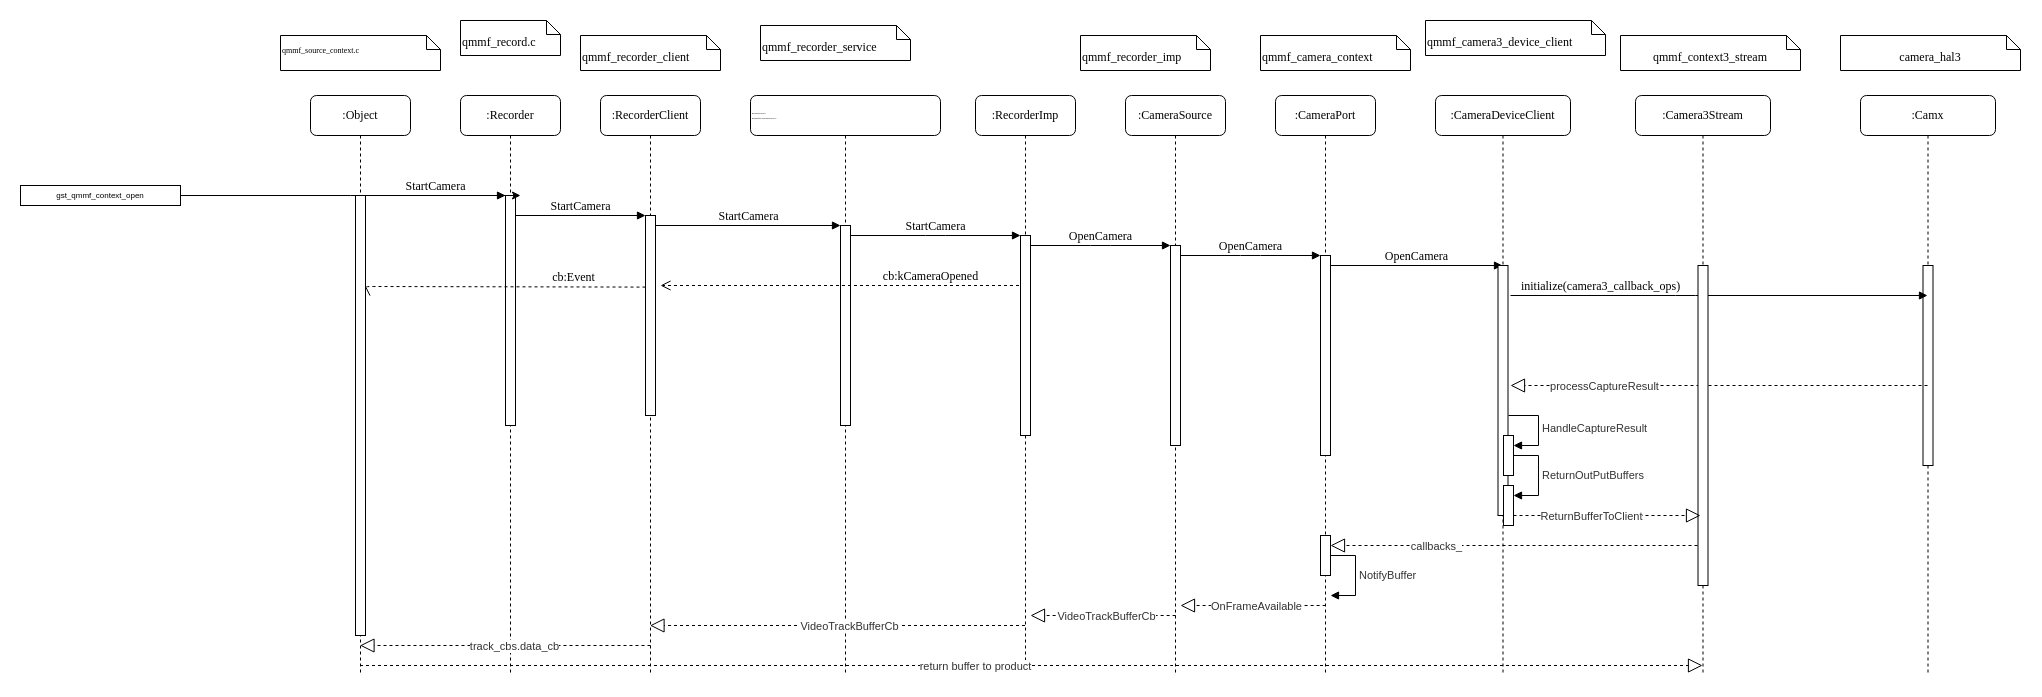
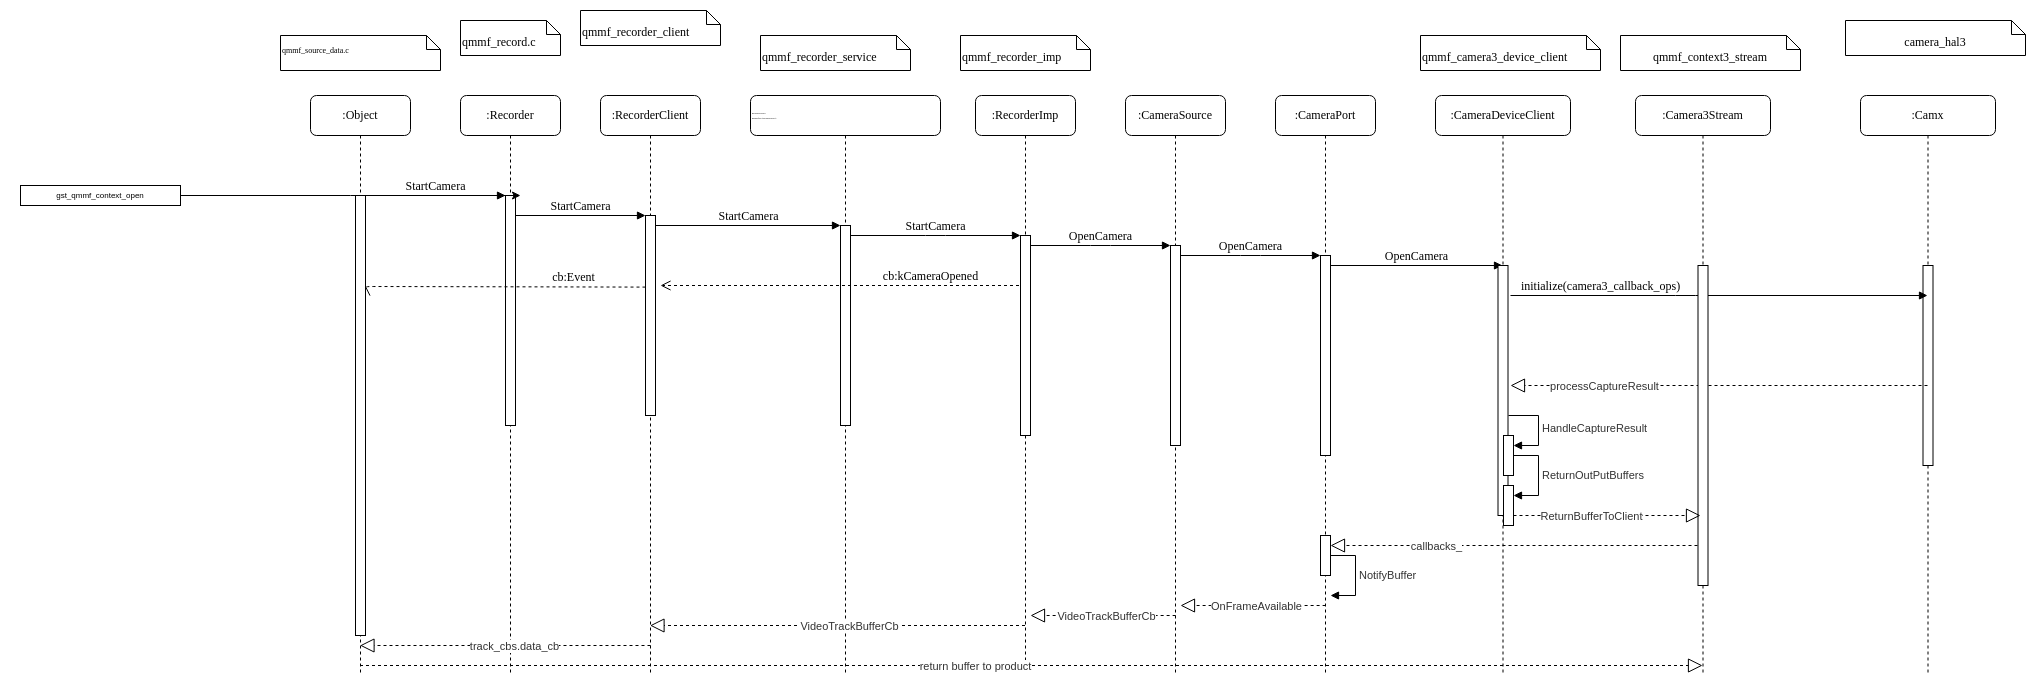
node "qmmf_camera3_device_client": moved (1516, 38) -> (1511, 53)
node "qmmf_source_context.c": label "qmmf_source_context.c" -> "qmmf_source_data.c"
node "qmmf_recorder_service": moved (836, 43) -> (836, 53)
node "qmmf_recorder_client": moved (651, 53) -> (651, 28)
node "qmmf_recorder_imp": moved (1146, 53) -> (1026, 53)
node "qmmf_camera_context": removed
node "camera_hal3": moved (1931, 53) -> (1936, 38)
